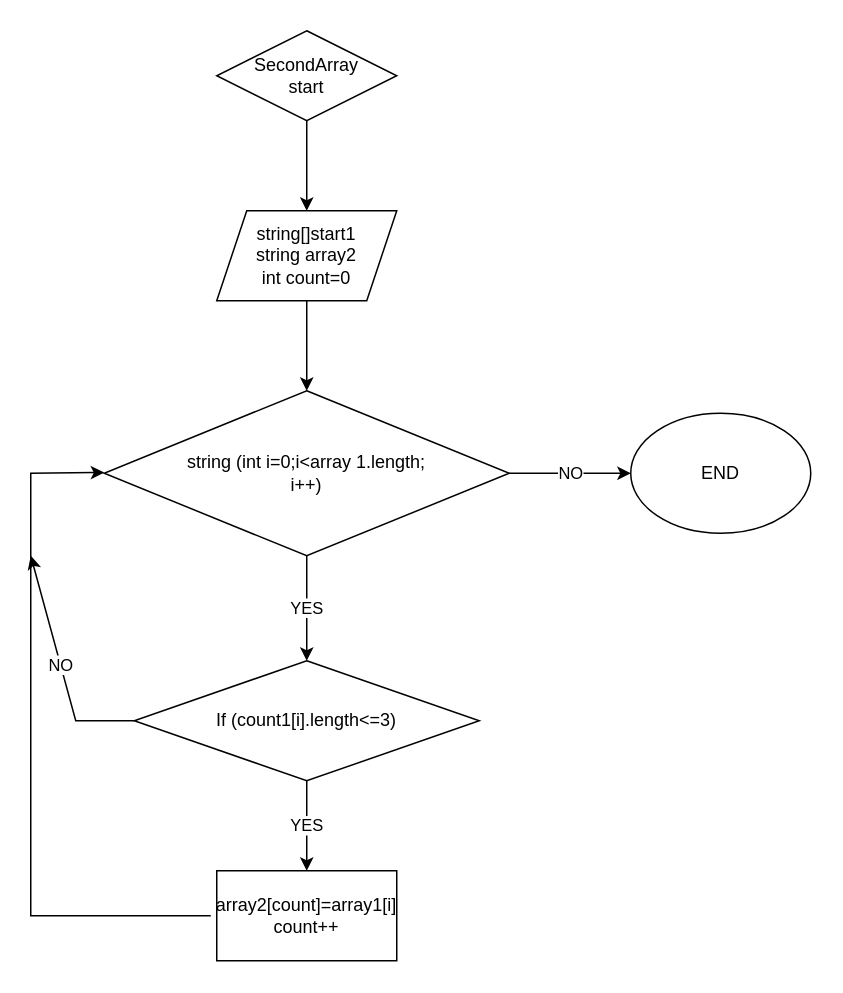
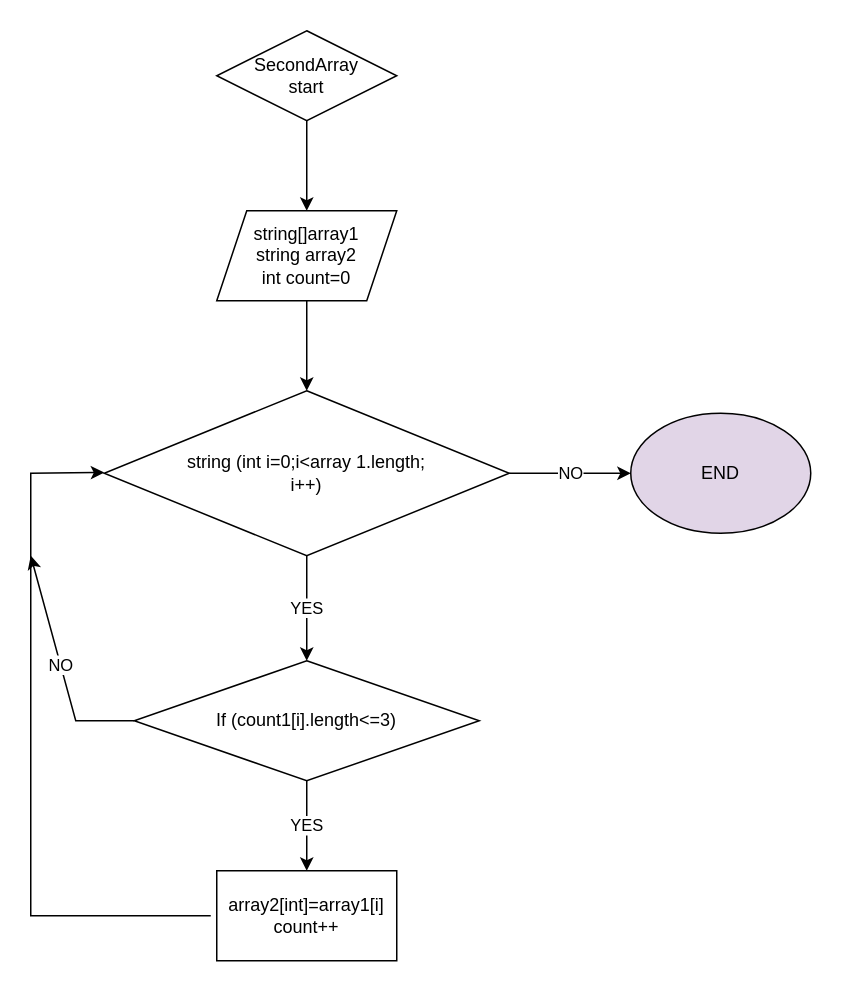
node "string[]start1 string array2 int count=0": label "string[]start1 string array2 int count=0" -> "string[]array1 string array2 int count=0"
node "END": fillcolor #ffffff -> #e1d5e7
node "array2[count]=array1[i] count++": label "array2[count]=array1[i] count++" -> "array2[int]=array1[i] count++"
